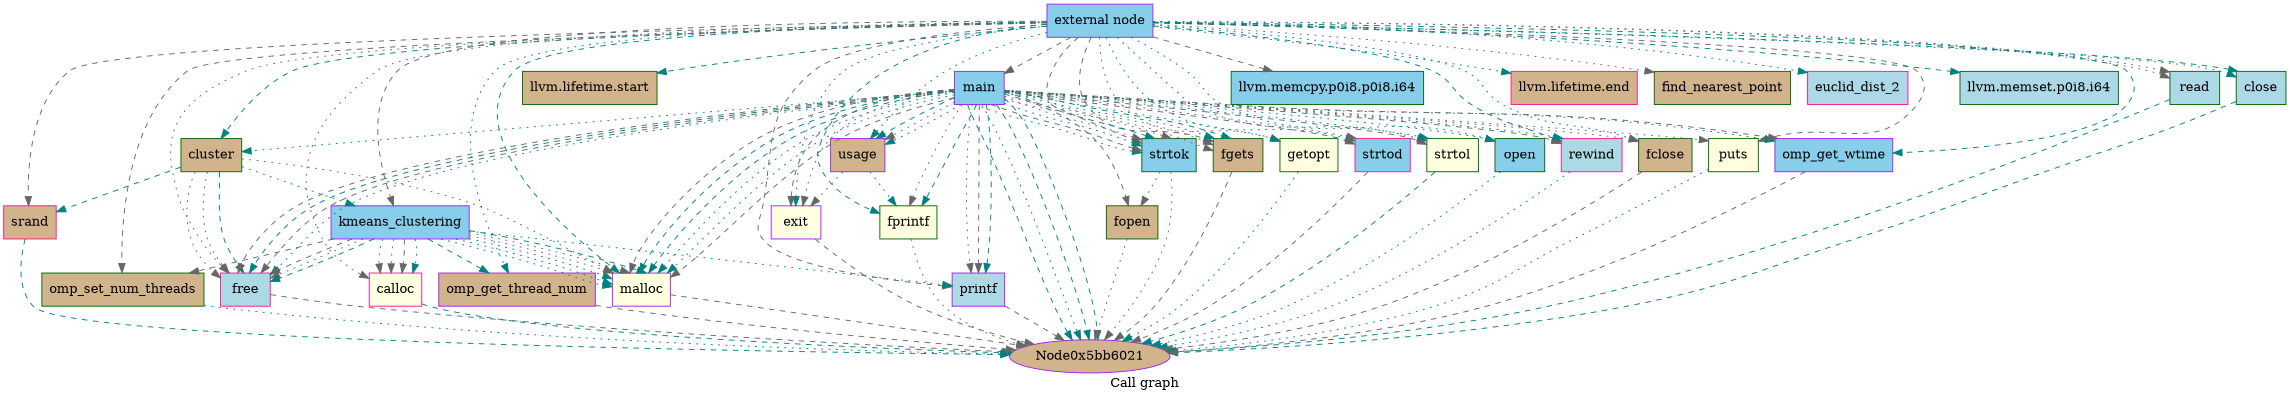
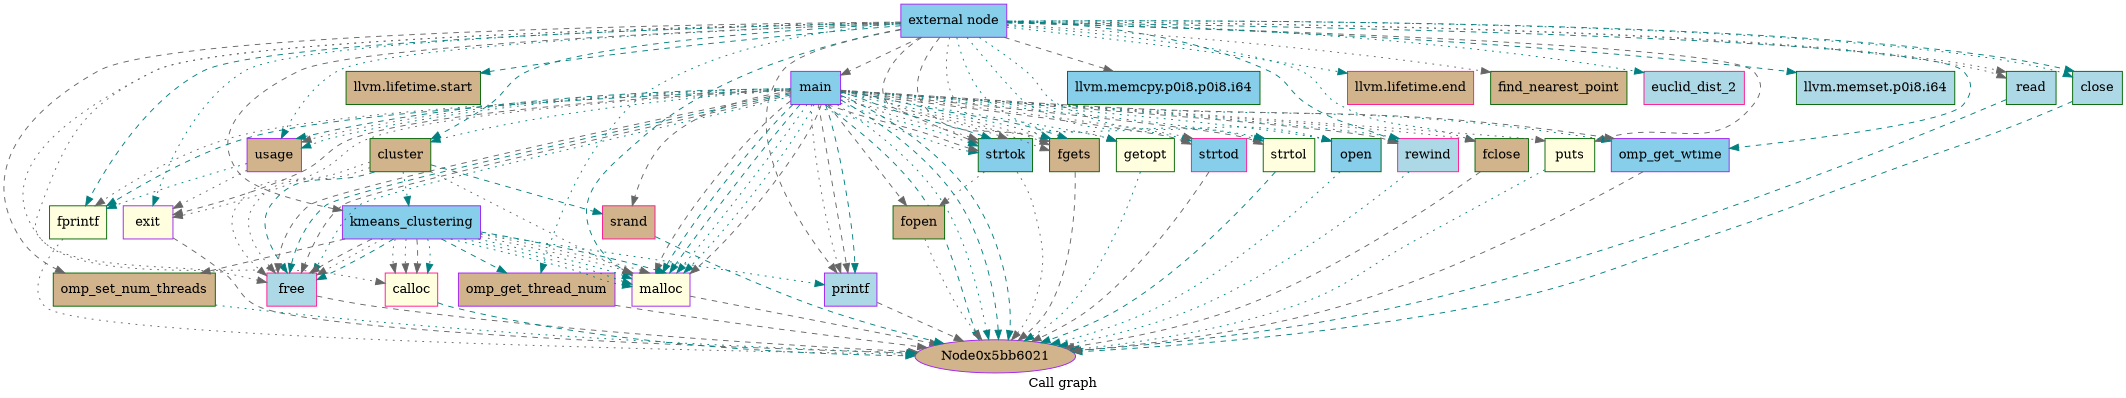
edge "external node" -> "srand": now "main" -> "srand"
